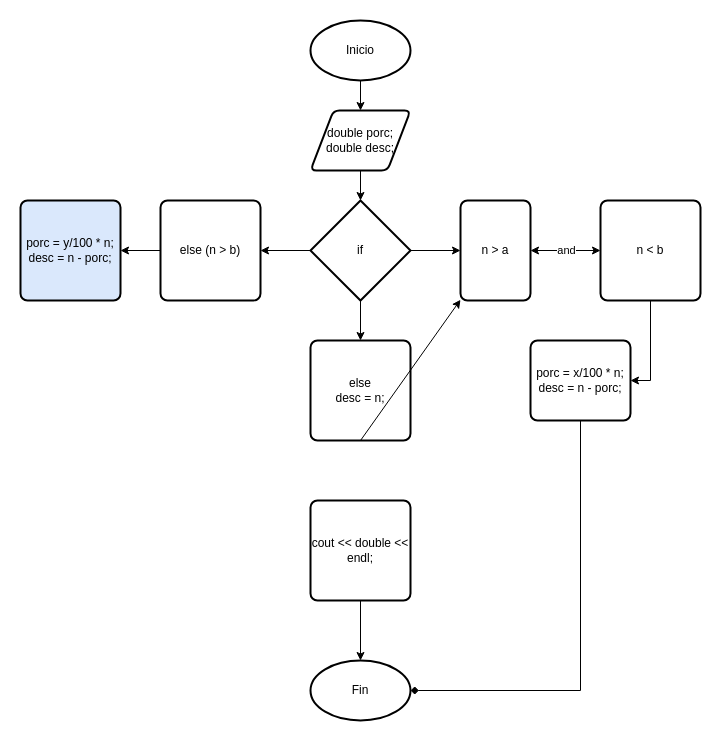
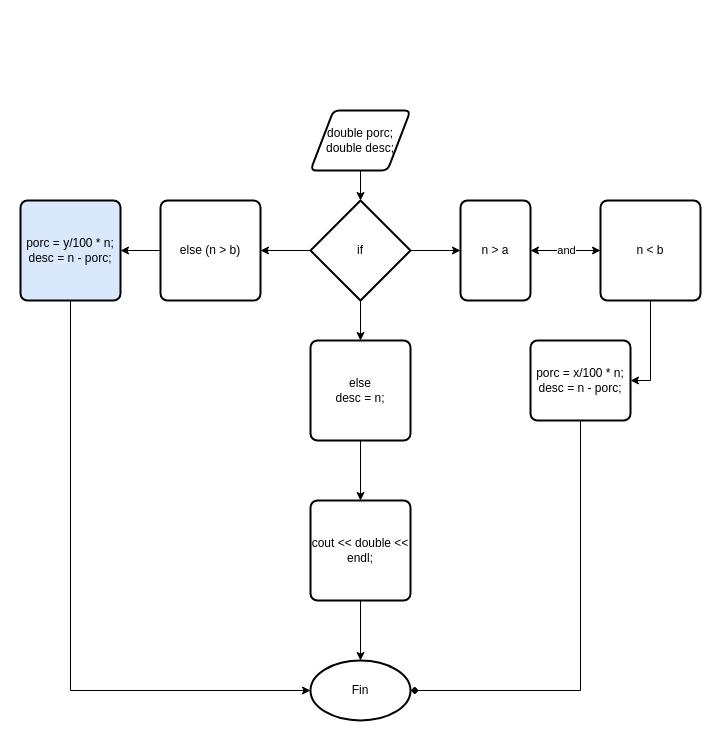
node "Inicio": removed
edge "Inicio" -> "double porc; double desc;": removed
edge "else desc = n;" -> "n > a": now "else desc = n;" -> "cout << double << endl;"
edge "porc = y/100 * n; desc = n - porc;" -> "Fin": added
